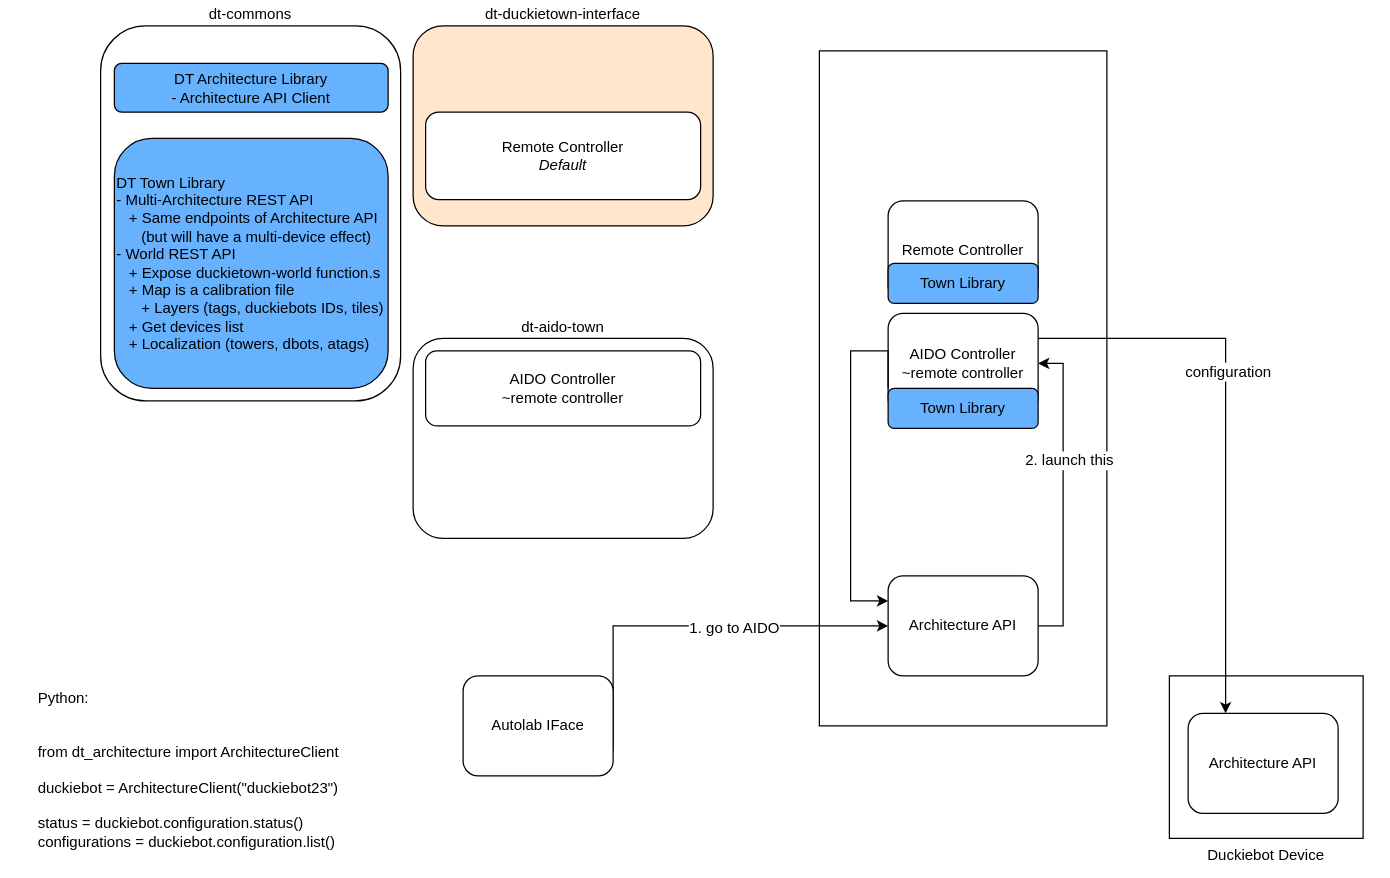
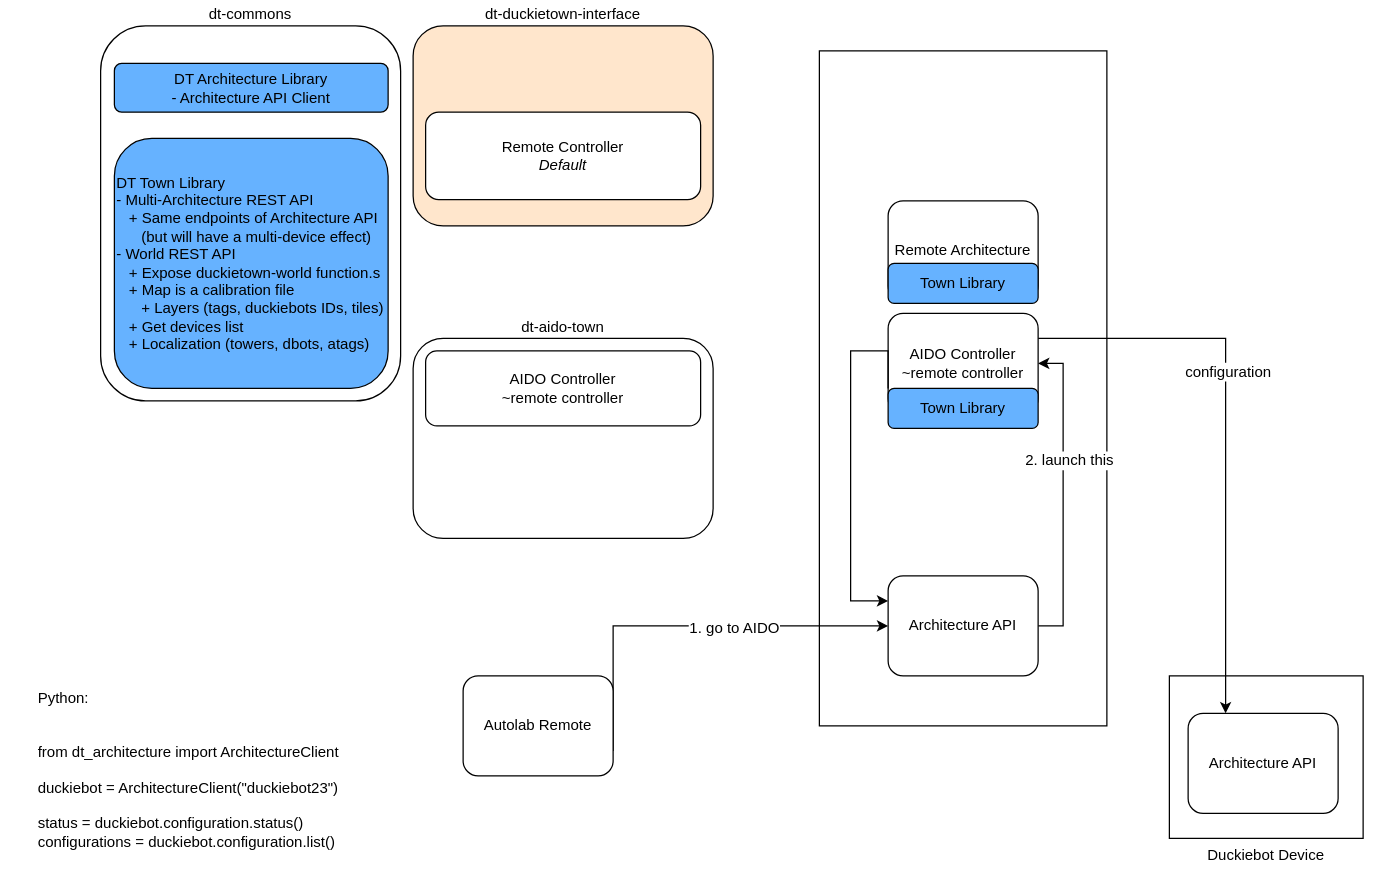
node "Remote Controller": label "Remote Controller" -> "Remote Architecture"
node "Autolab IFace": label "Autolab IFace" -> "Autolab Remote"
